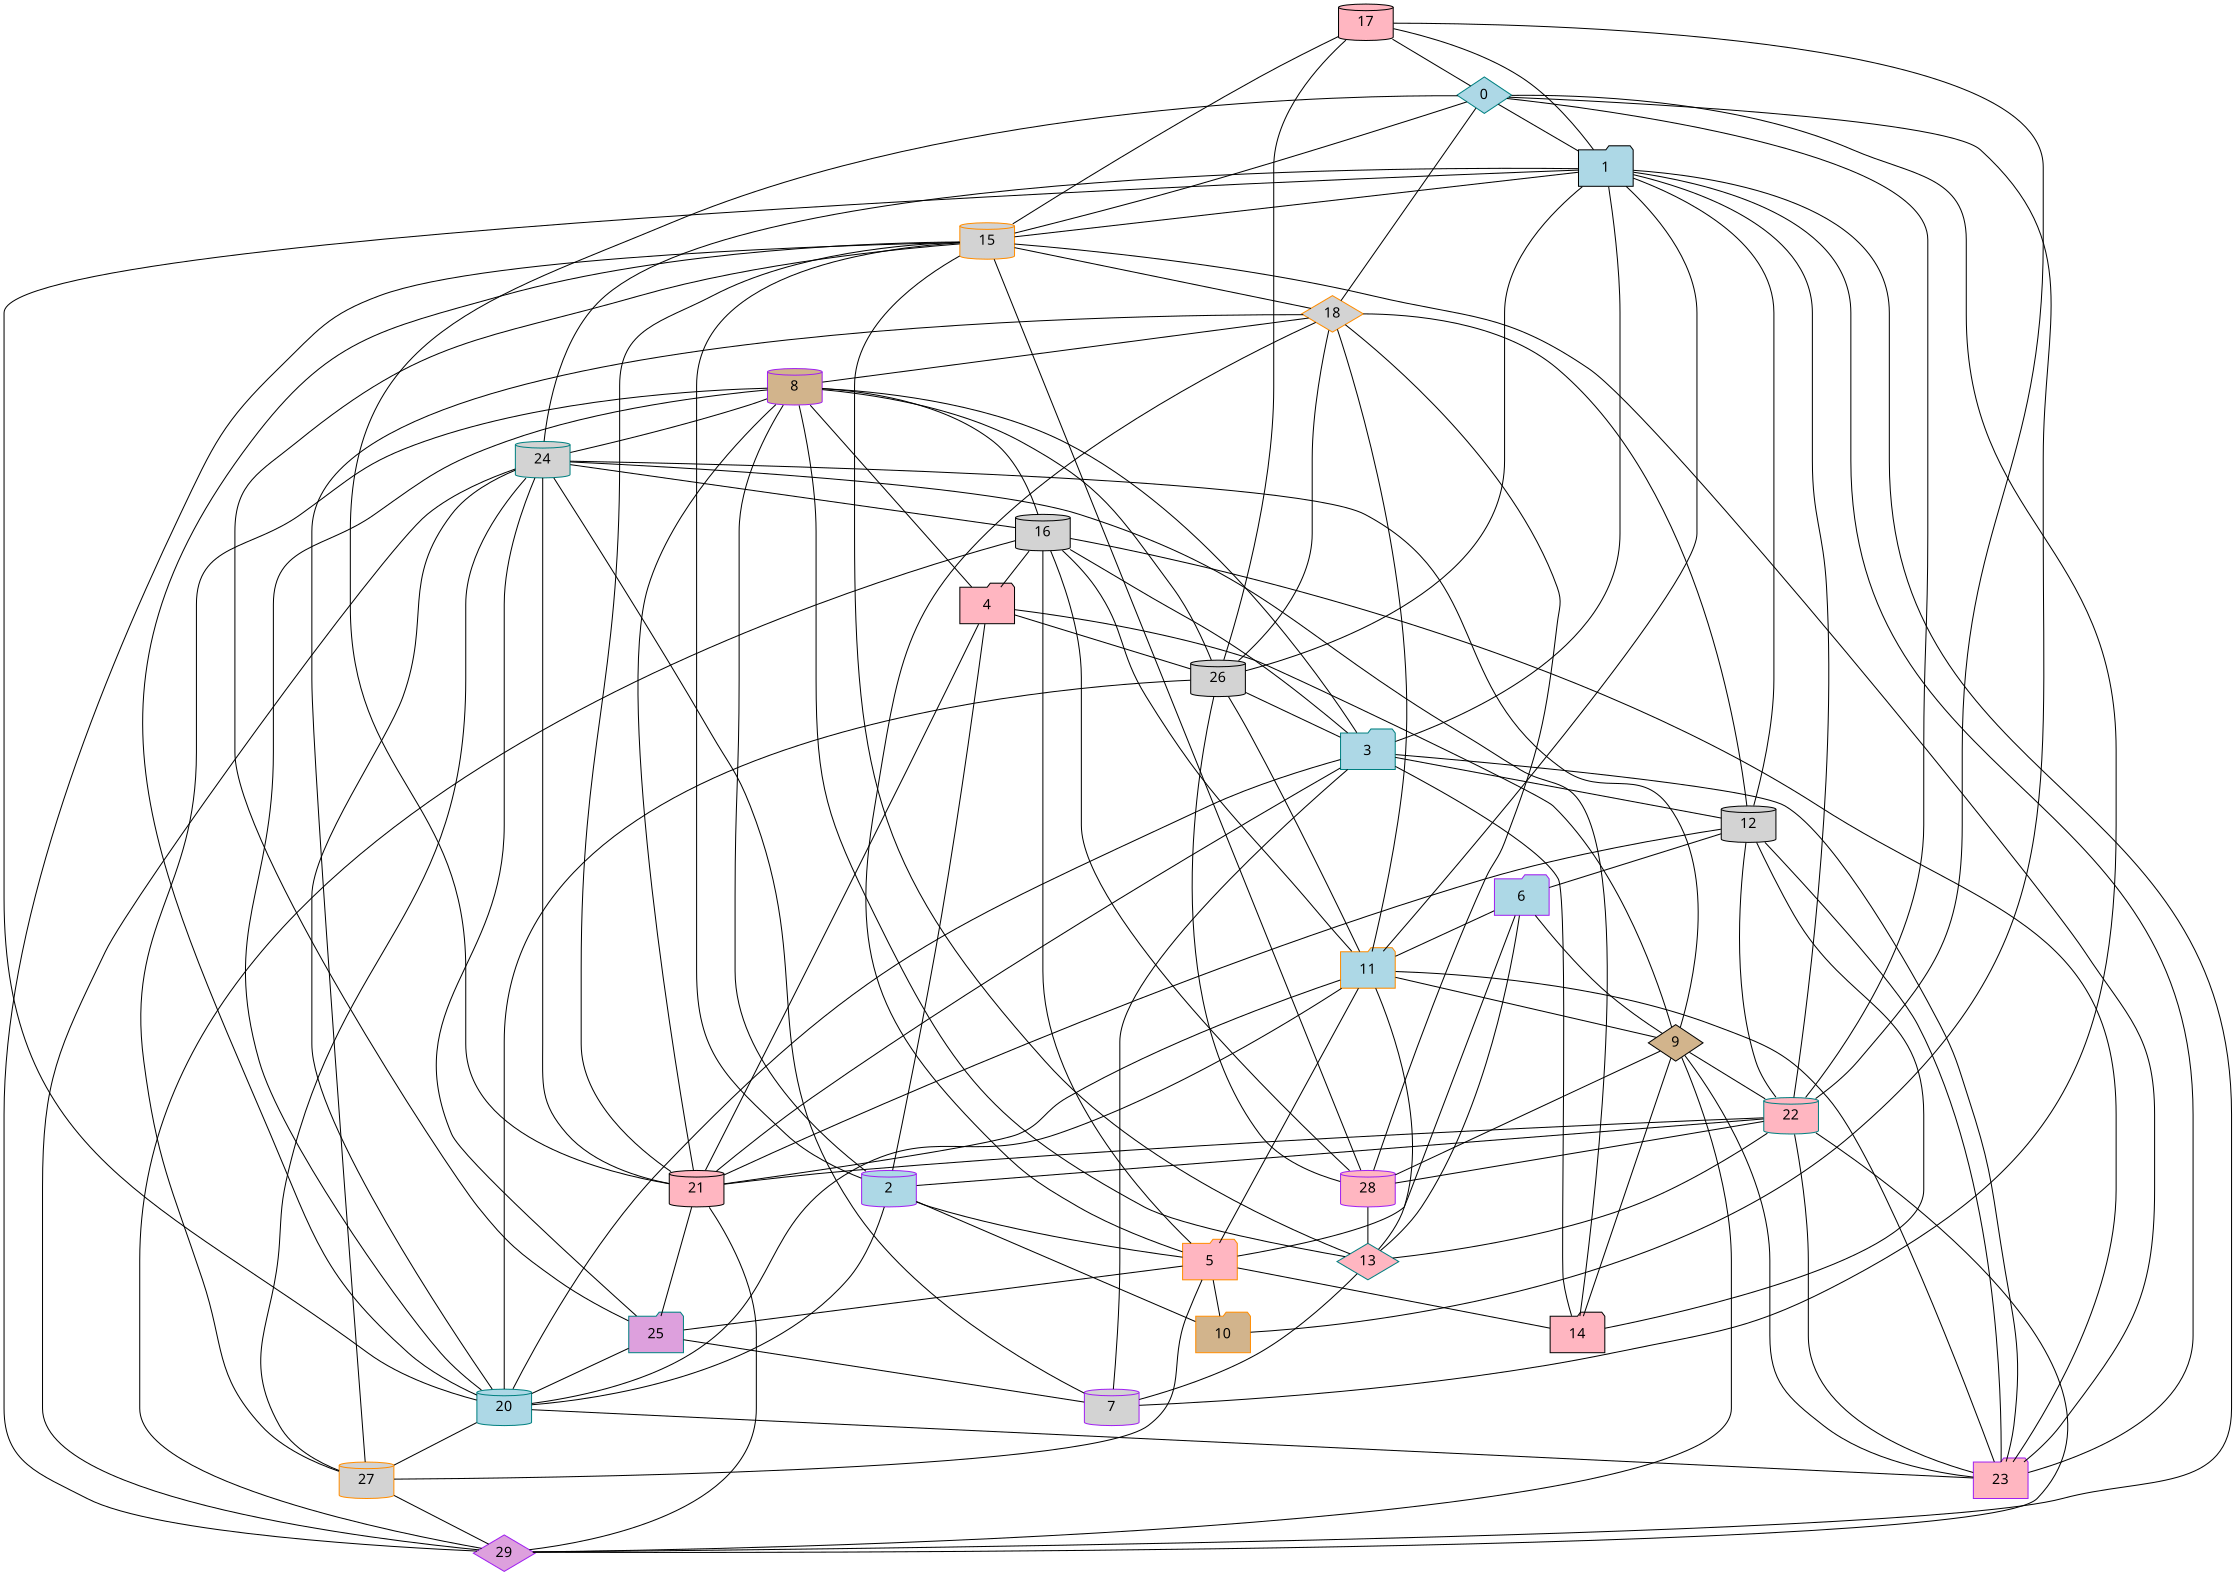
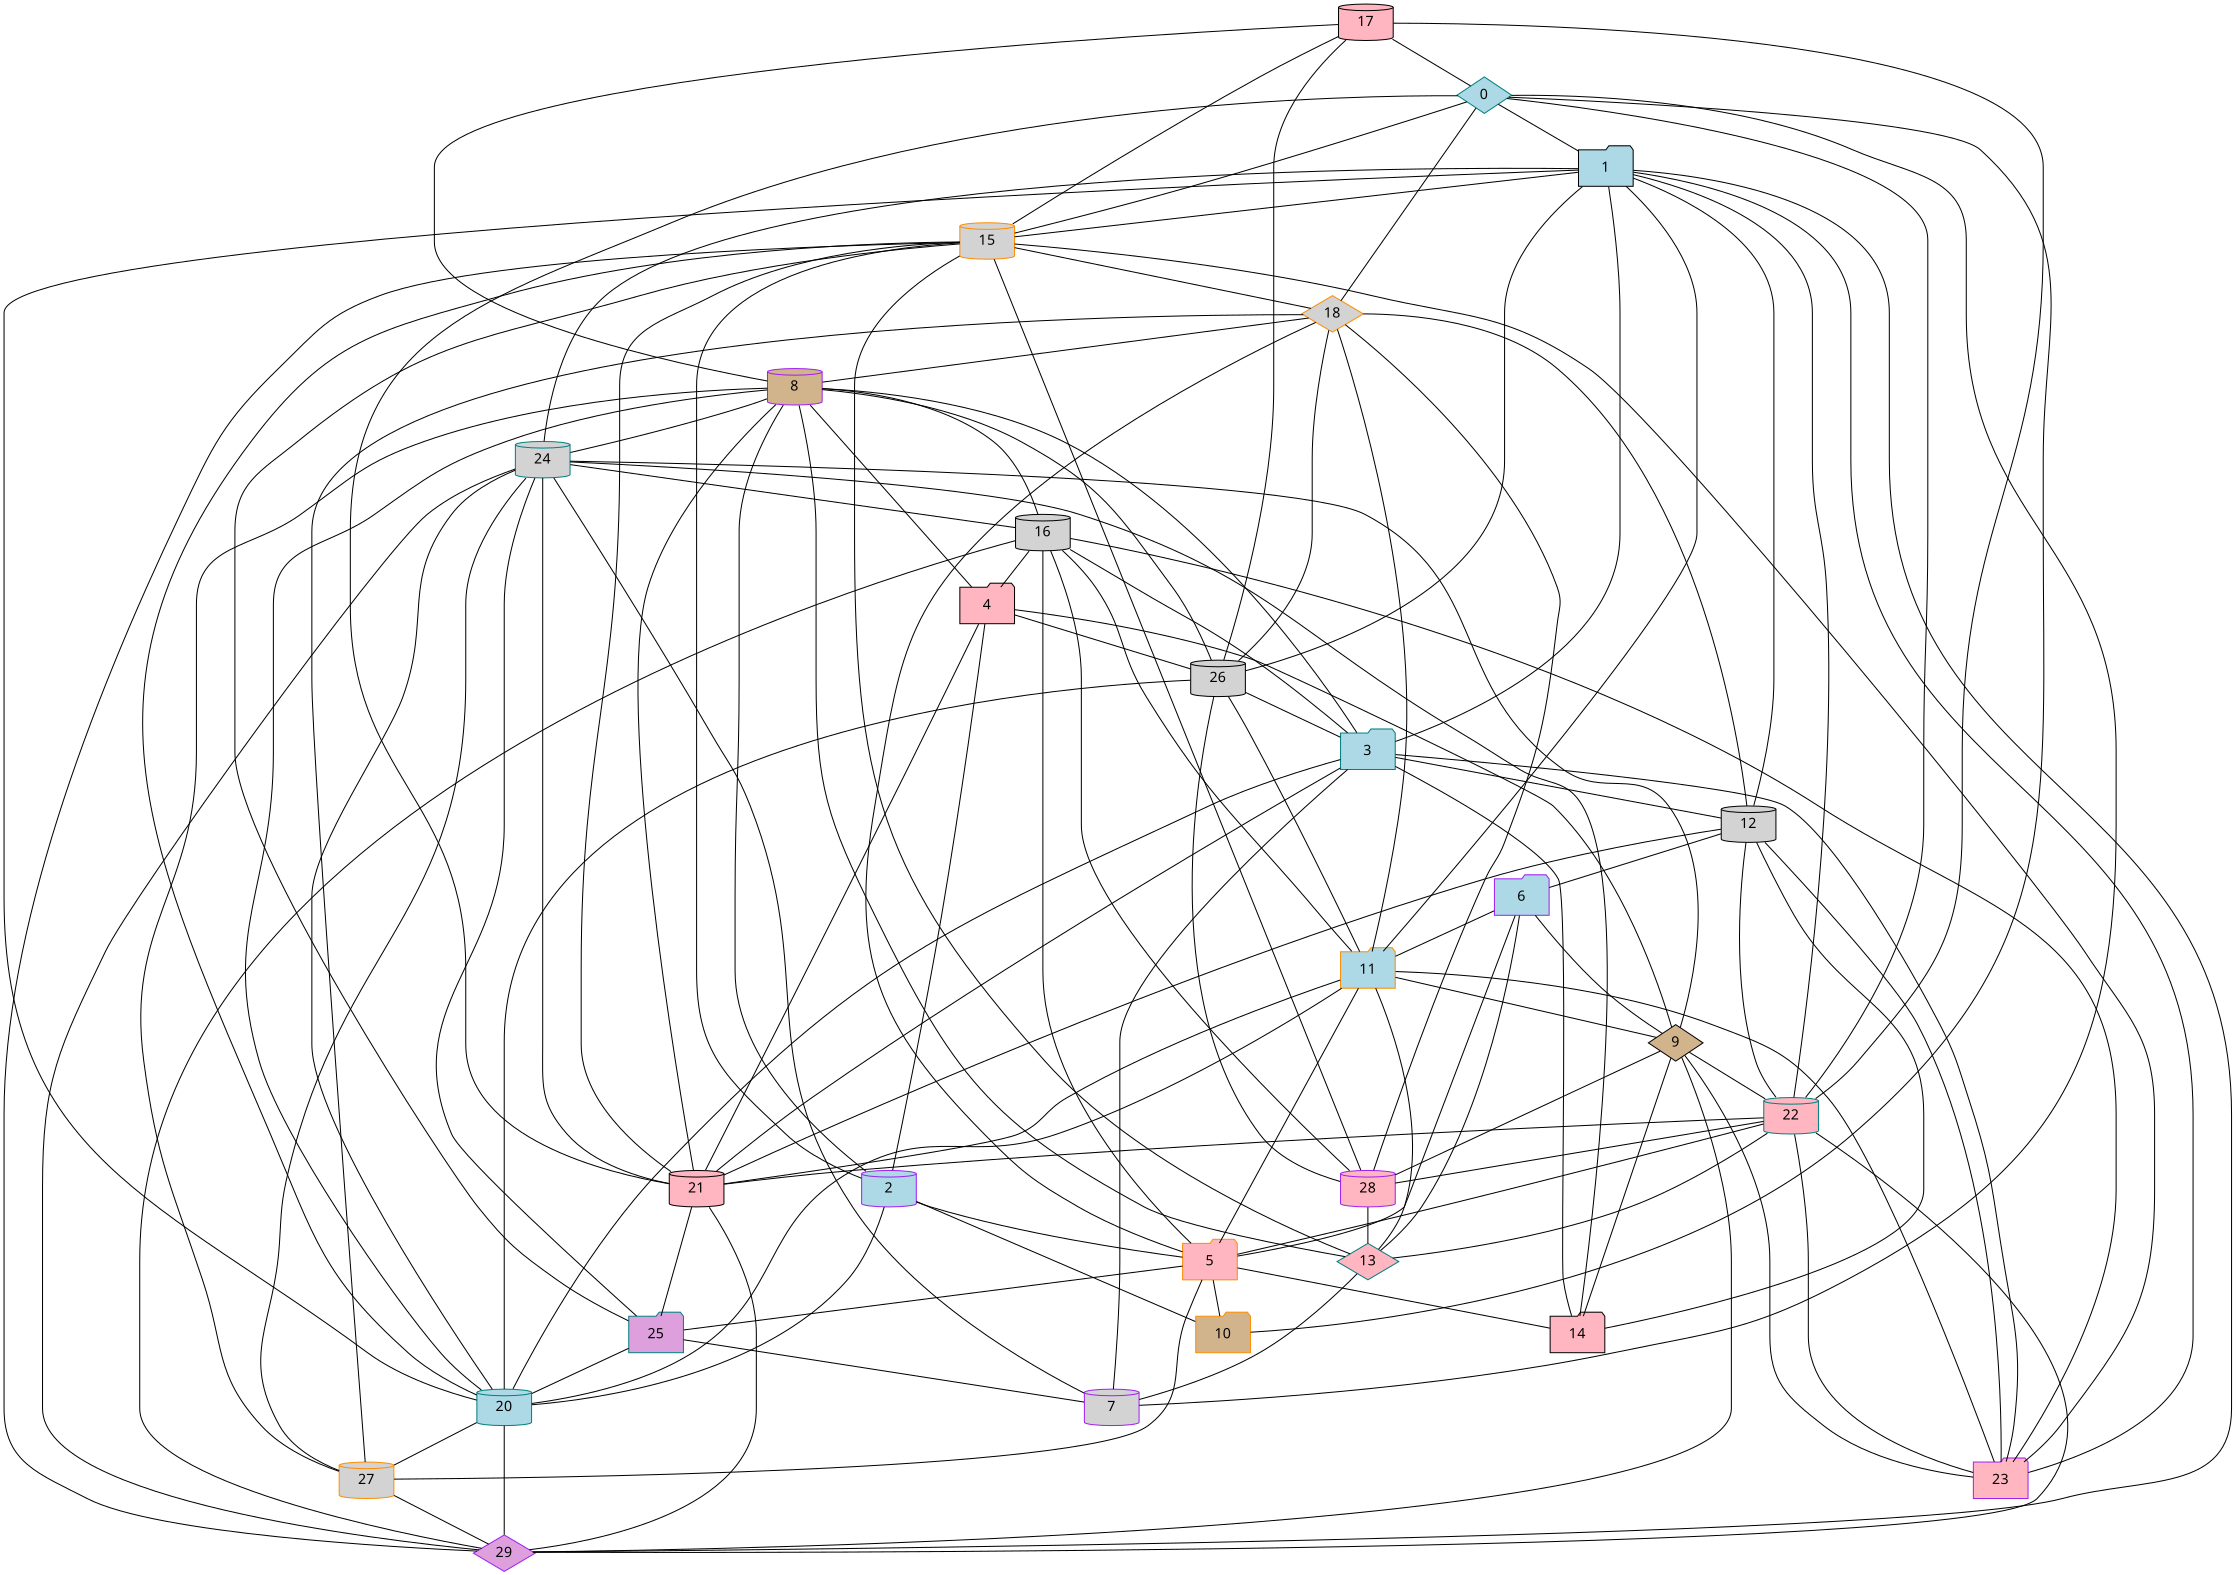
edge "17" -- "1": now "17" -- "8"
edge "22" -- "2": now "22" -- "5"
edge "20" -- "23": now "20" -- "29"
